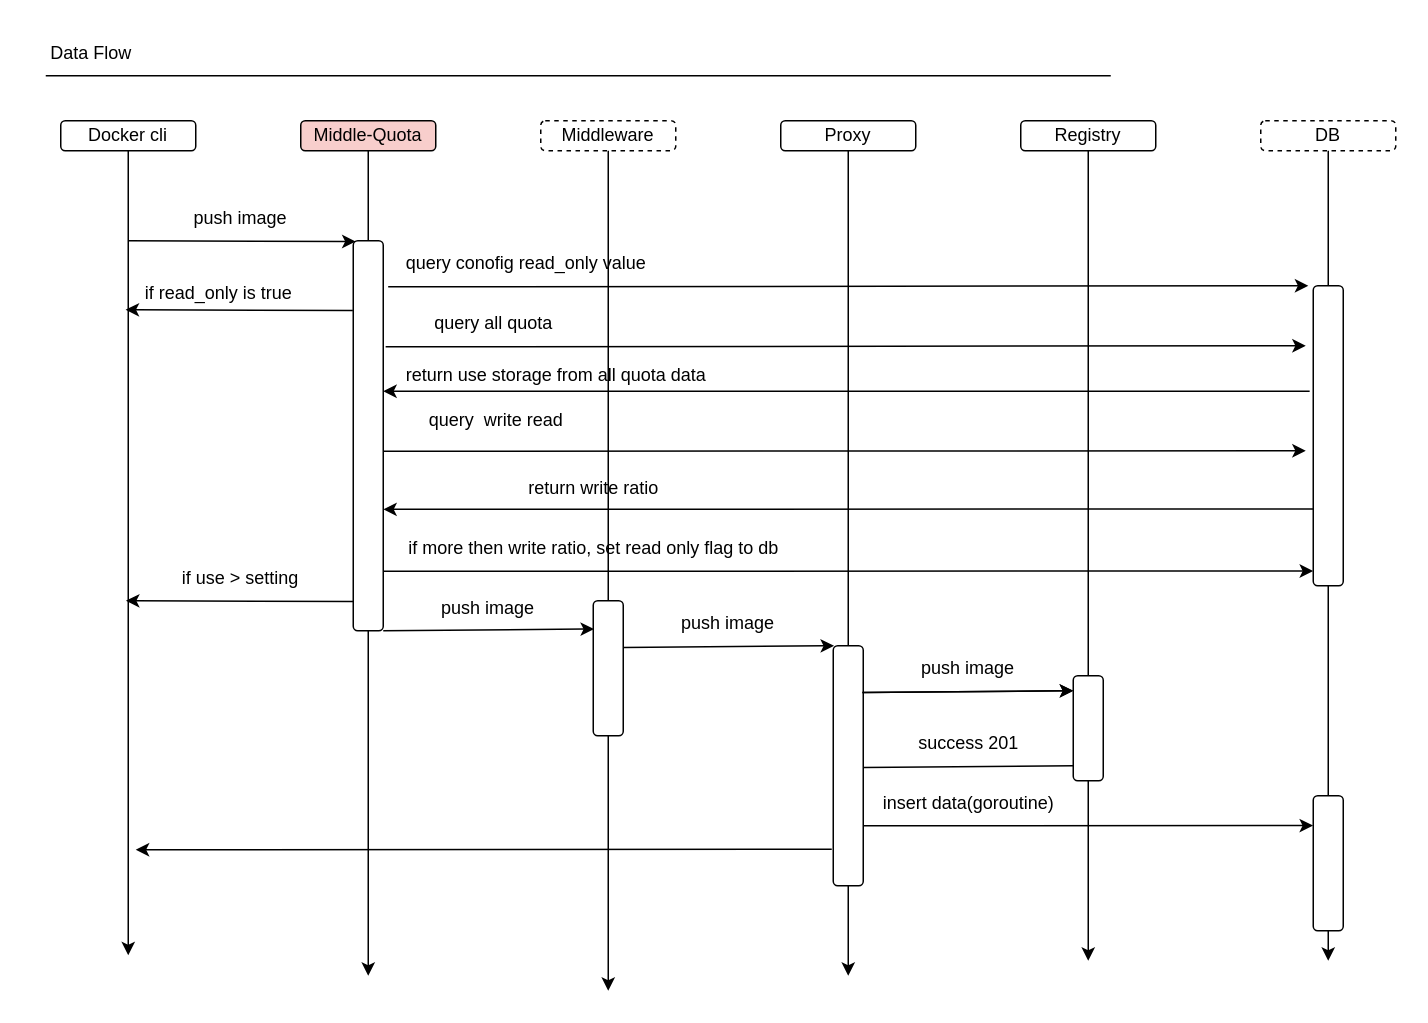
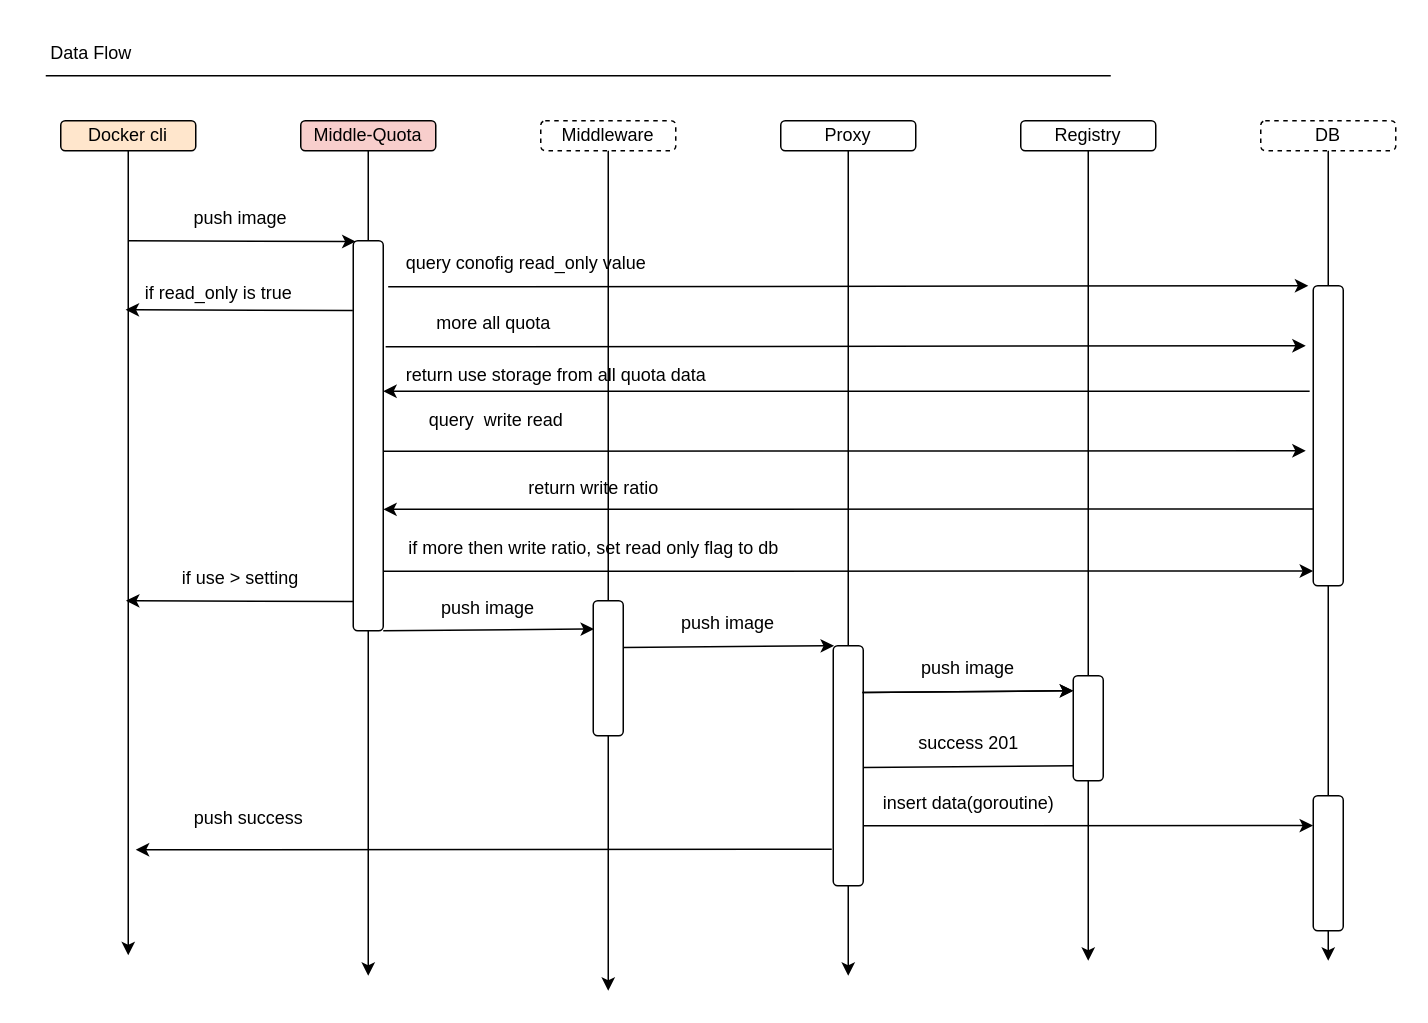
node "Docker cli": fillcolor #ffffff -> #ffe6cc
node "query all quota": label "query all quota" -> "more all quota"
node "push success": added
